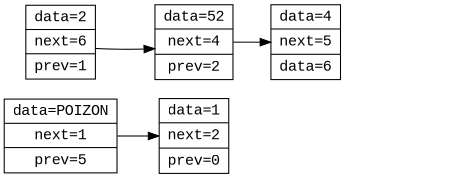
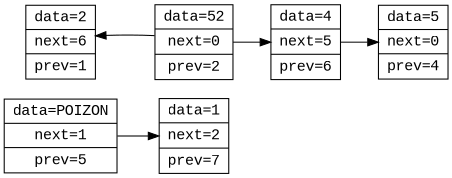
node "data=52": text "next=4" -> "next=0"
node "data=5": added
edge "data=2" -> "data=52": reversed
node "data=4": text "data=6" -> "prev=6"
node "data=1": text "prev=0" -> "prev=7"
